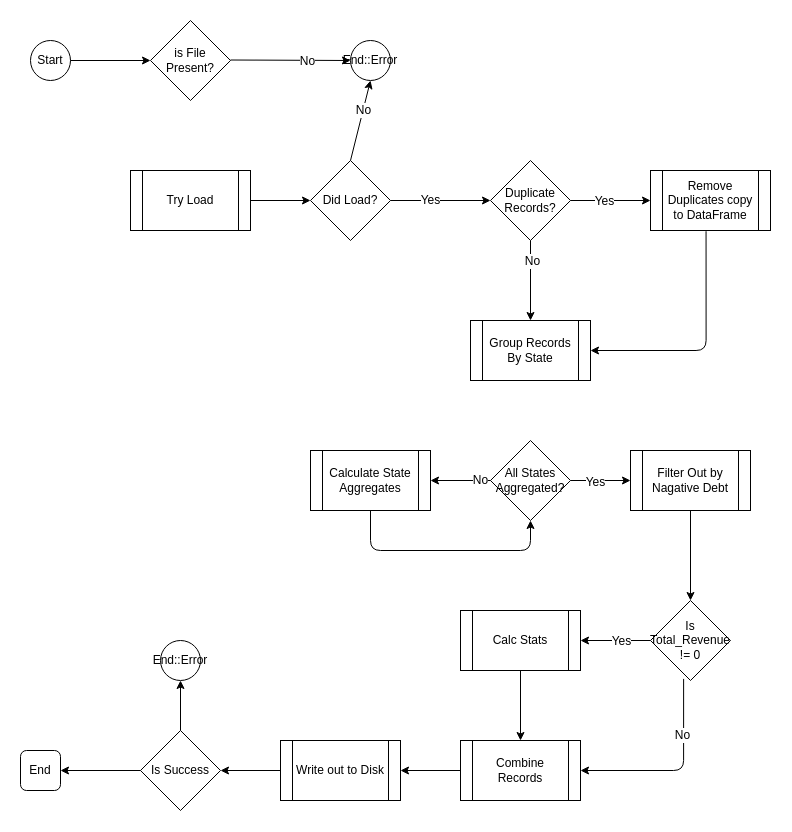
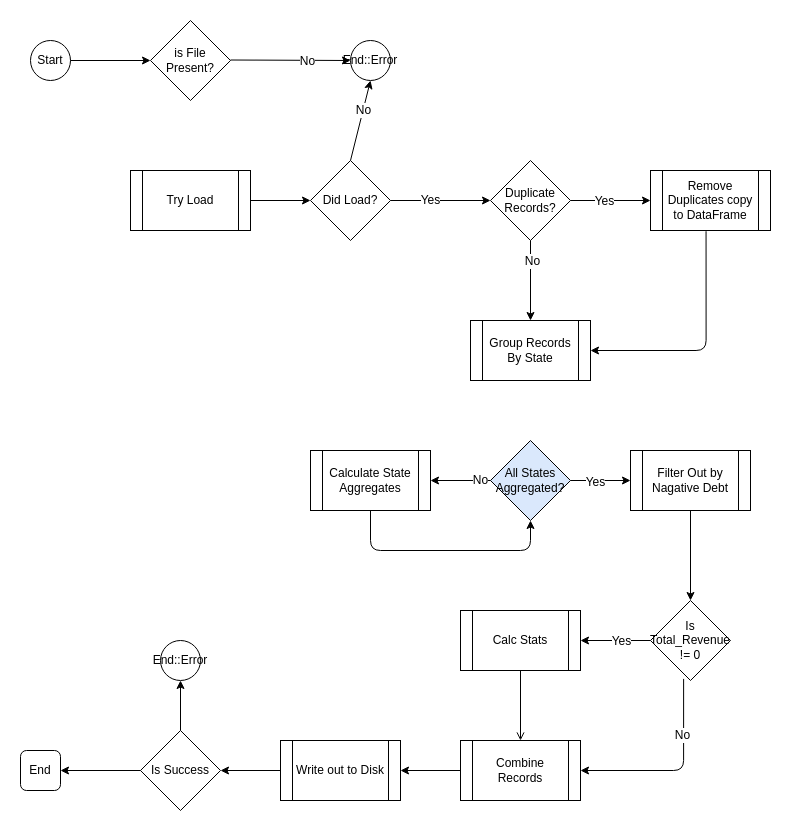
node "All States Aggregated?": fillcolor #ffffff -> #dae8fc
edge "Calc Stats" -> "Combine Records": arrowhead classic -> open
